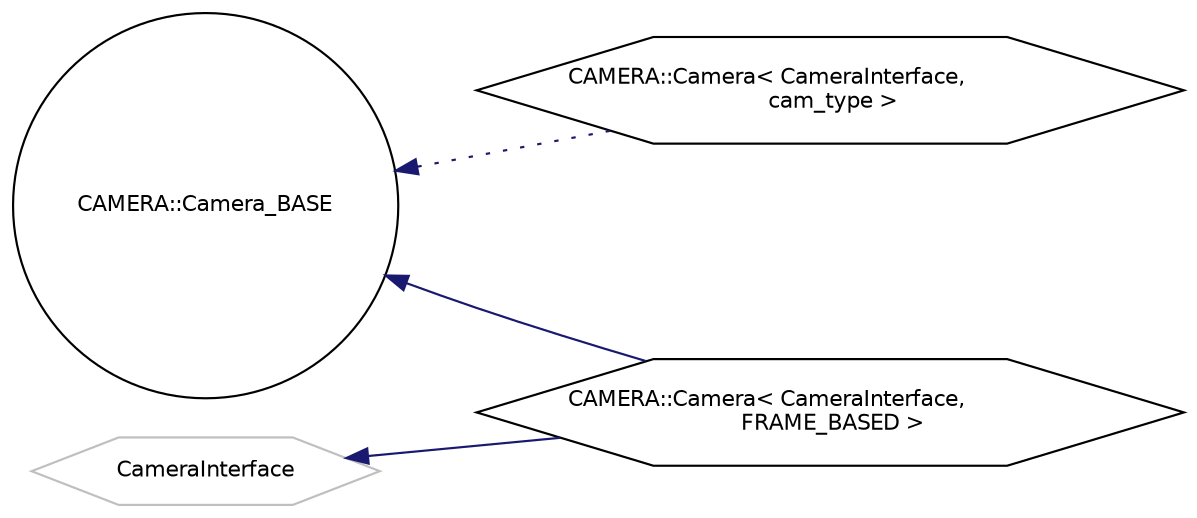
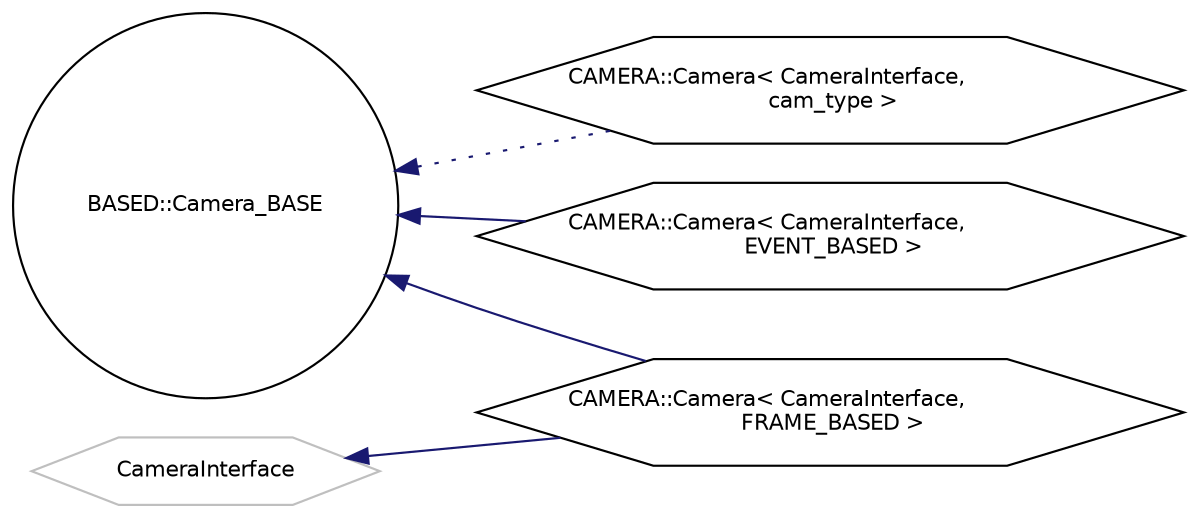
node "CAMERA::Camera_BASE": label "CAMERA::Camera_BASE" -> "BASED::Camera_BASE"
node "CAMERA::Camera< CameraInterface, EVENT_BASED >": added
